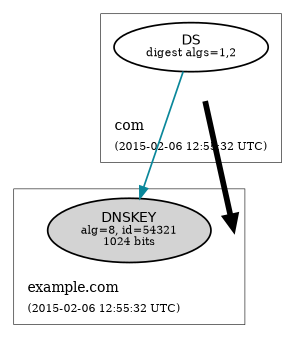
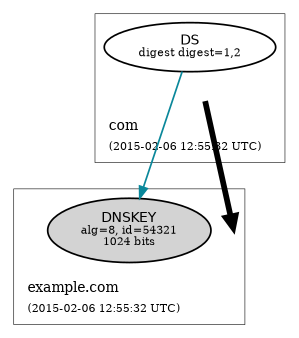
node "DS": text "digest algs=1,2" -> "digest digest=1,2"
